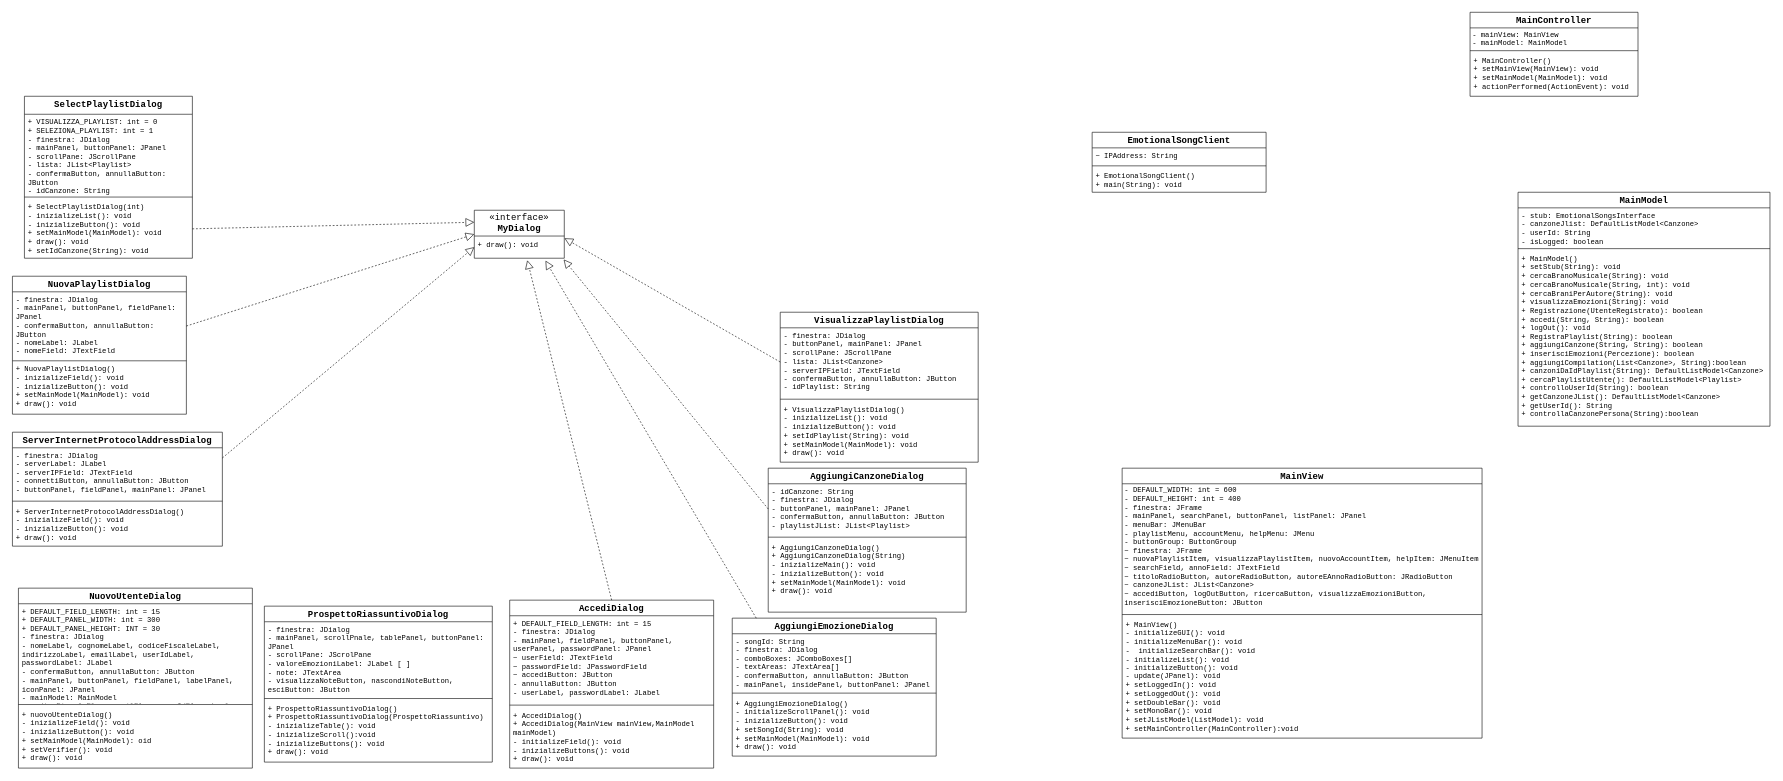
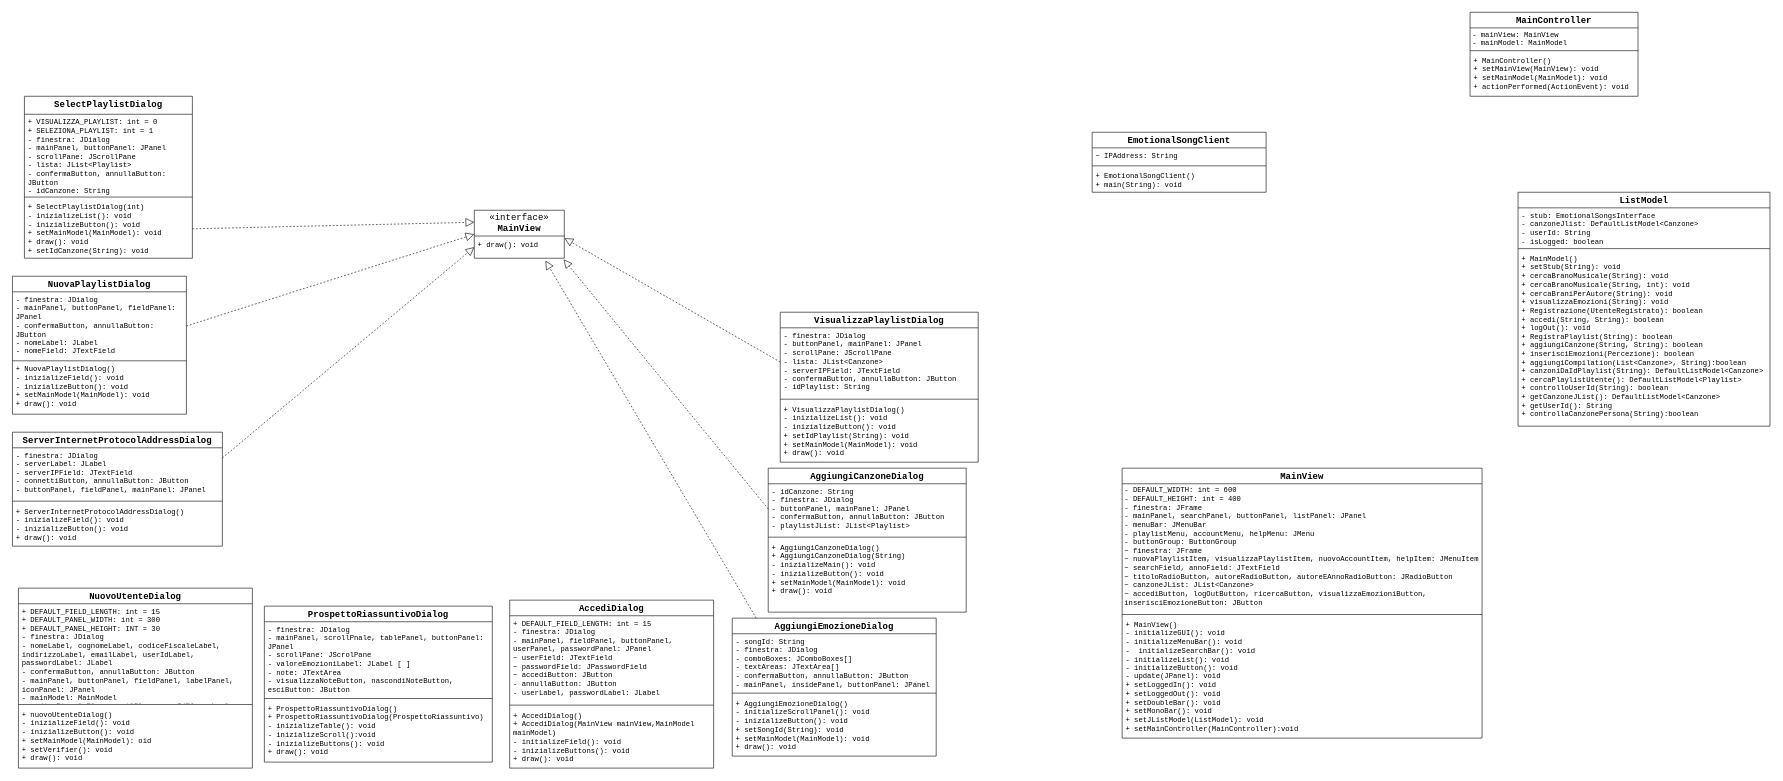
node "MainModel": label "MainModel" -> "ListModel"
node "«interface»MyDialog": label "«interface»MyDialog" -> "«interface»MainView"
edge "AccediDialog" -> "+ draw(): void": removed
